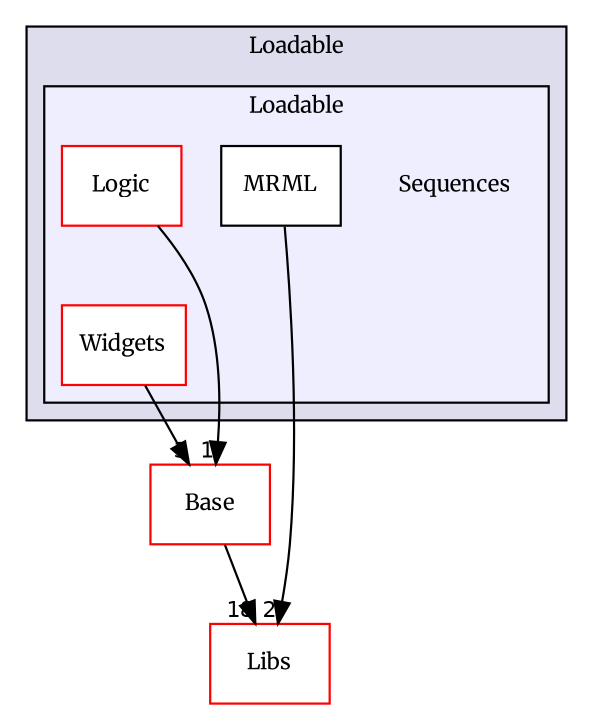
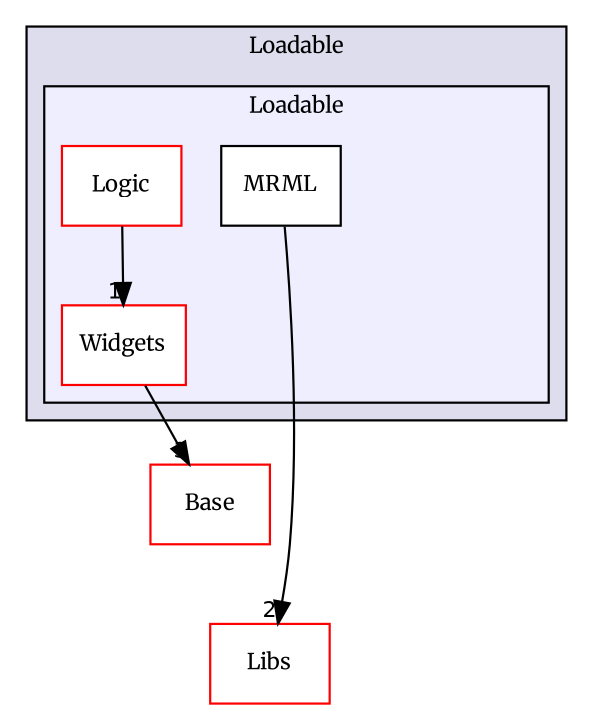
node "Sequences": removed
edge "Logic" -> "Base": now "Logic" -> "Widgets"
edge "Base" -> "Libs": removed
